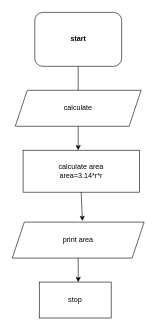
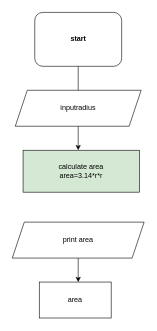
node "calculate": label "calculate" -> "inputradius"
node "calculate area area=3.14*r*r": fillcolor #ffffff -> #d5e8d4
edge "calculate area area=3.14*r*r" -> "print area": removed
node "stop": label "stop" -> "area"
